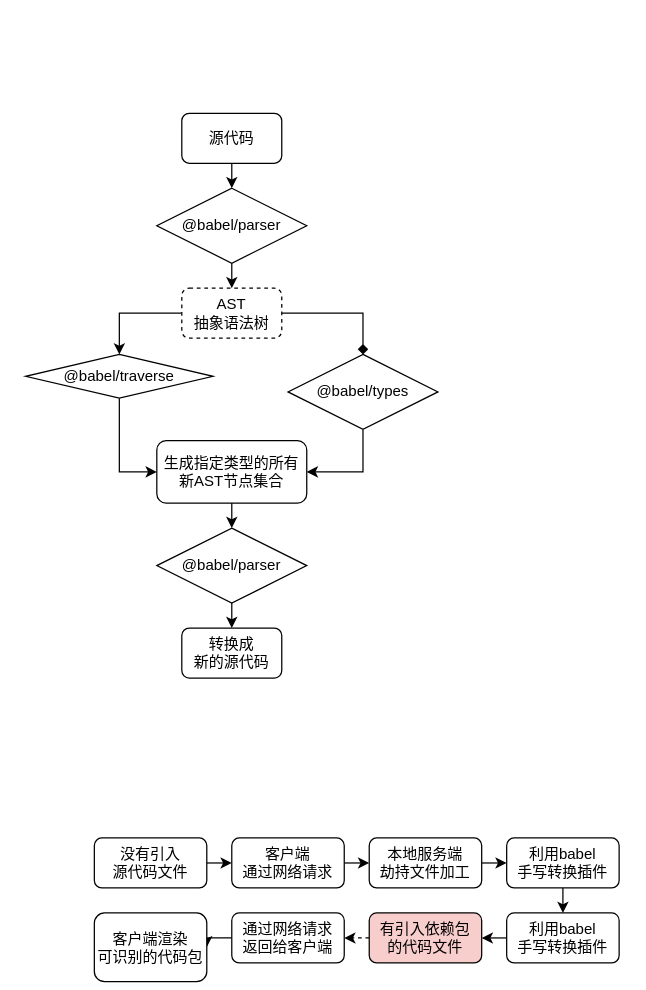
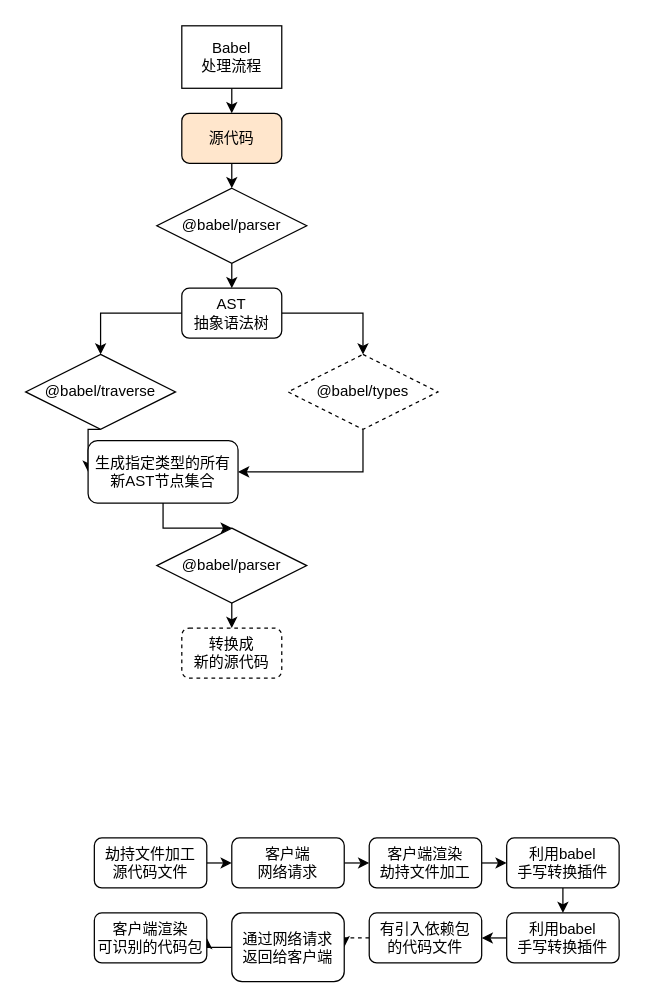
node "Babel 处理流程": added
edge "Babel 处理流程" -> "源代码": added
node "源代码": fillcolor #ffffff -> #ffe6cc
node "AST 抽象语法树": style dashed -> solid
edge "AST 抽象语法树" -> "@babel/types": arrowhead diamond -> classic
node "@babel/traverse": size 188x44 -> 150x75
node "@babel/types": style solid -> dashed
node "生成指定类型的所有新AST节点集合": moved (232, 472) -> (163, 472)
node "转换成 新的源代码": style solid -> dashed
node "没有引入 源代码文件": label "没有引入 源代码文件" -> "劫持文件加工 源代码文件"
node "客户端 通过网络请求": label "客户端 通过网络请求" -> "客户端 网络请求"
node "本地服务端 劫持文件加工": label "本地服务端 劫持文件加工" -> "客户端渲染 劫持文件加工"
node "通过网络请求 返回给客户端": size 113x50 -> 113x69
node "有引入依赖包 的代码文件": fillcolor #f8cecc -> #ffffff
node "客户端渲染 可识别的代码包": size 113x69 -> 113x50
